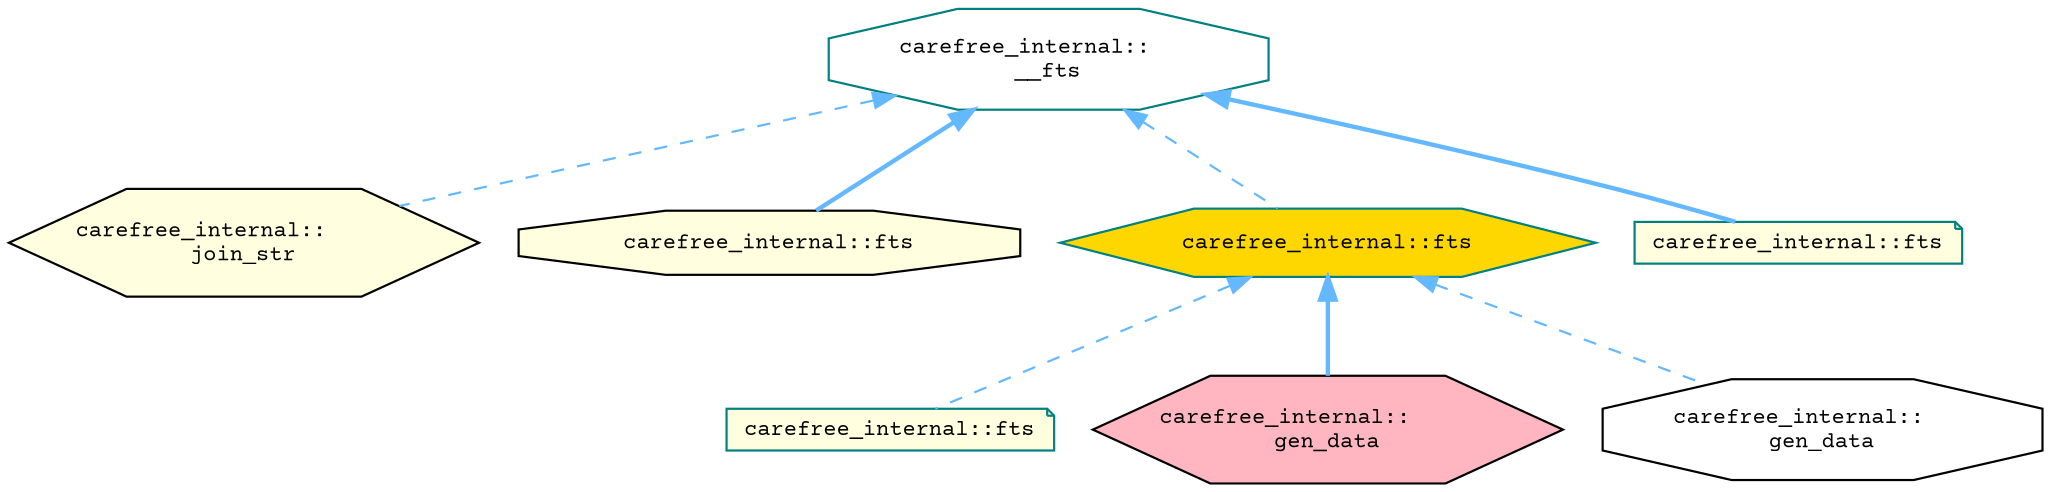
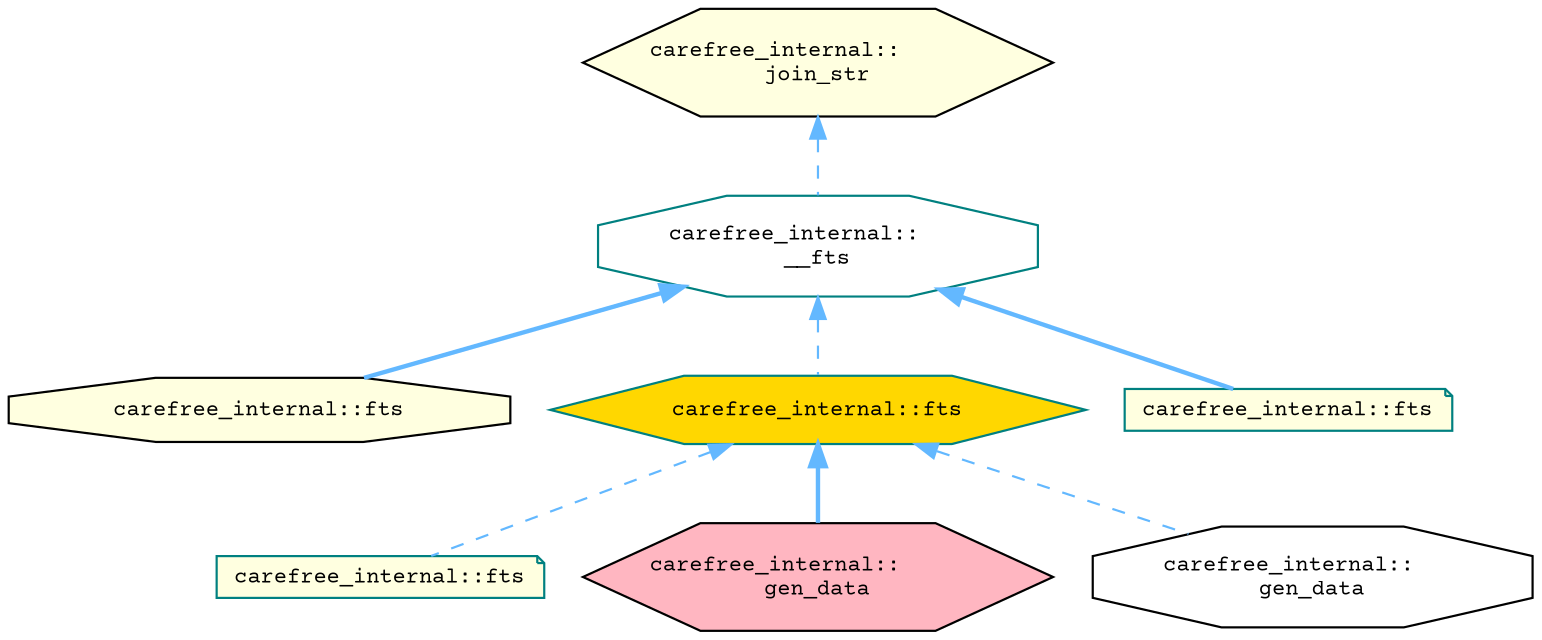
edge "carefree_internal:: join_str" -> "carefree_internal:: __fts": reversed
